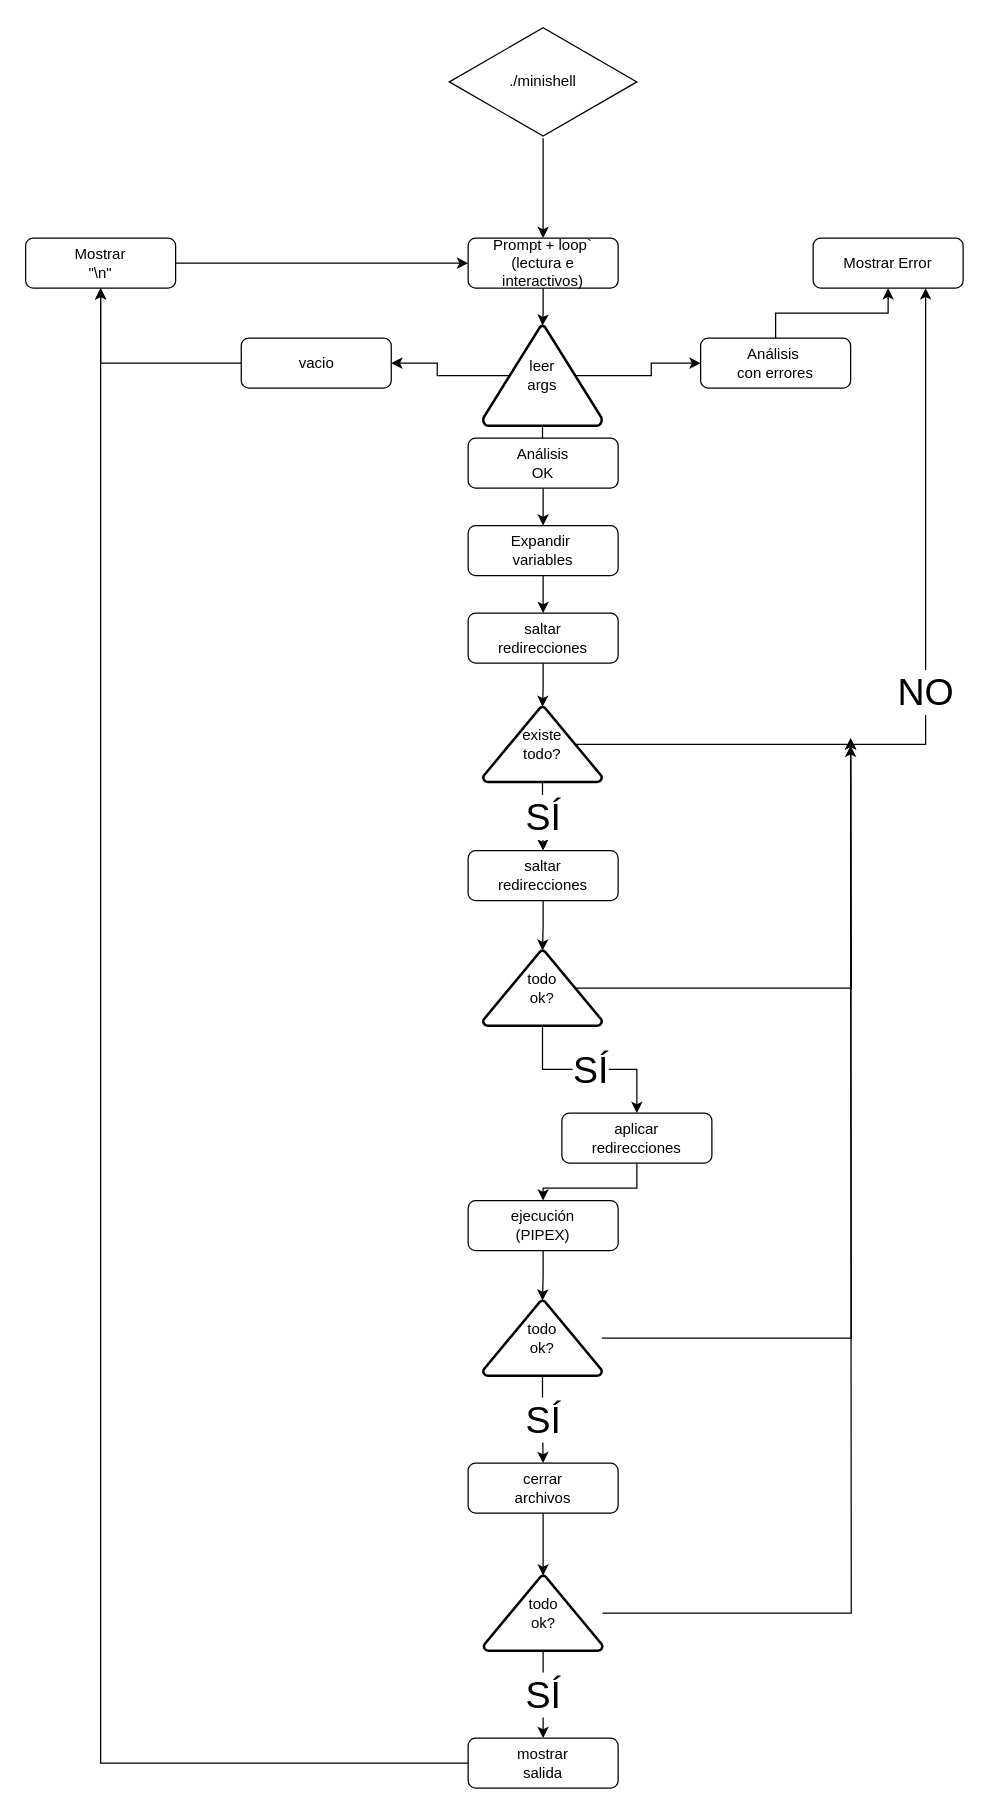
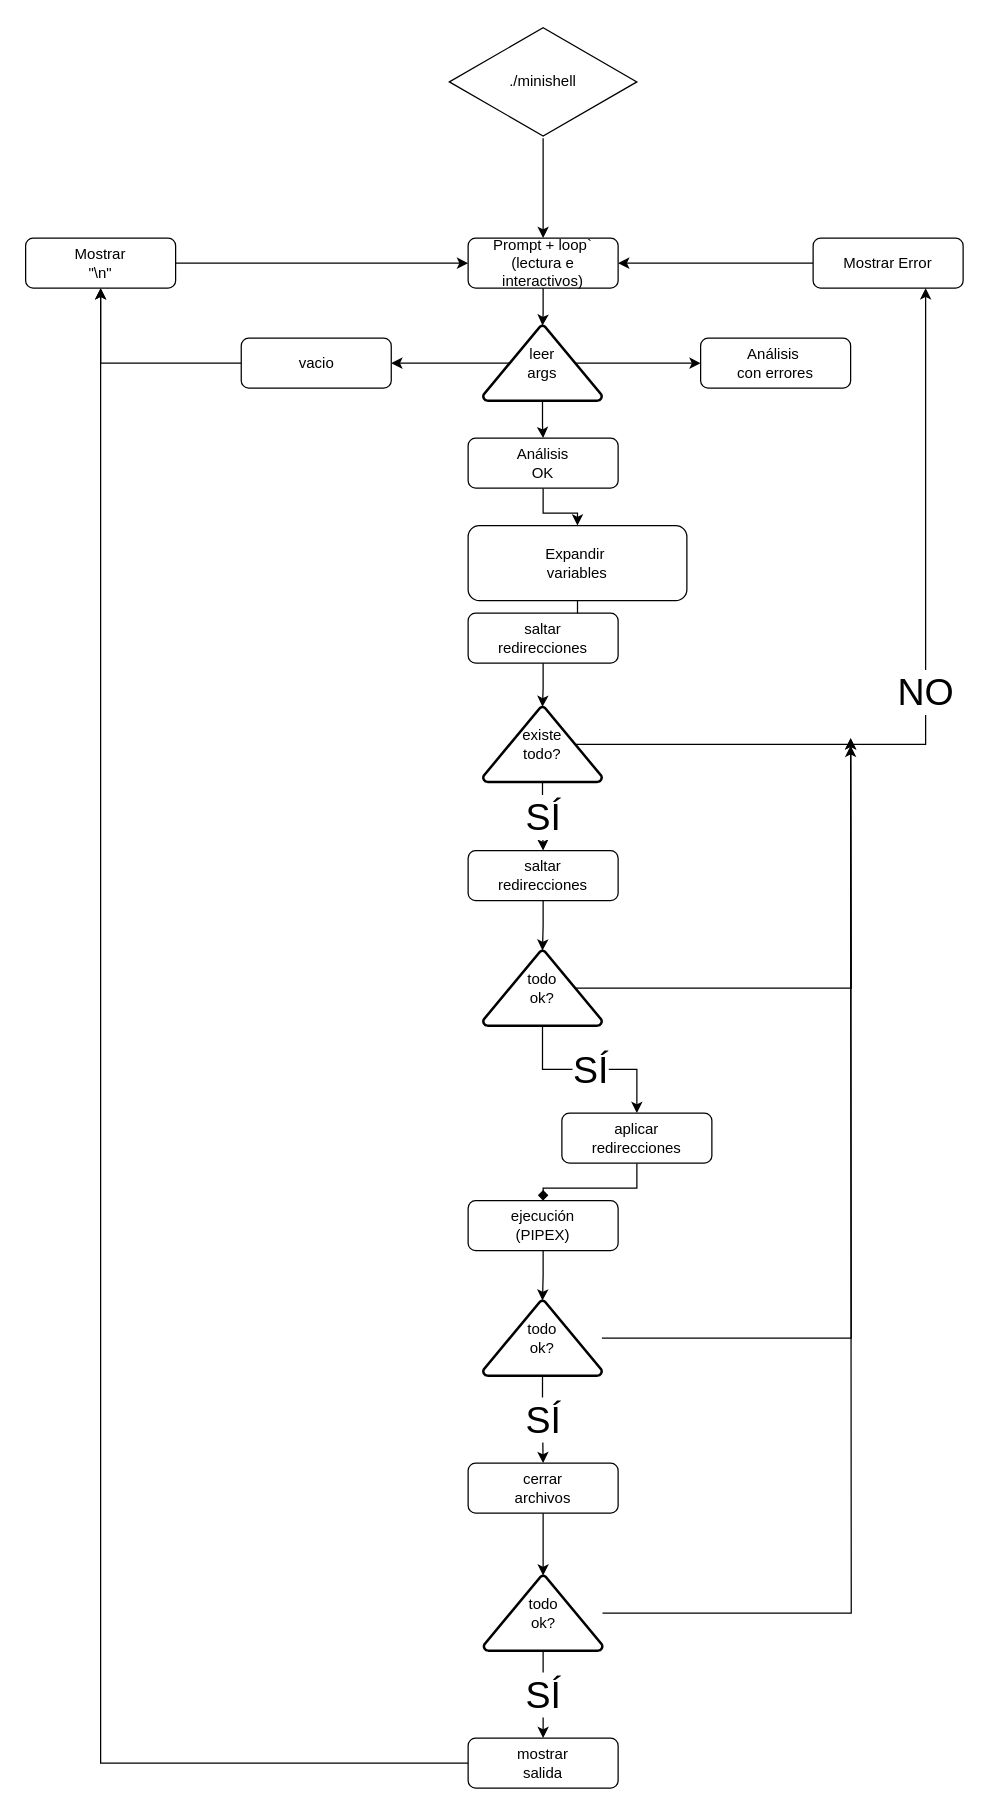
edge "Mostrar Error" -> "Prompt + loop` (lectura e interactivos)": added
edge "Análisis con errores" -> "Mostrar Error": removed
node "leer args": size 119x100 -> 119x75
node "Expandir variables": size 150x50 -> 219x75
edge "aplicar redirecciones" -> "ejecución (PIPEX)": arrowhead classic -> diamond
